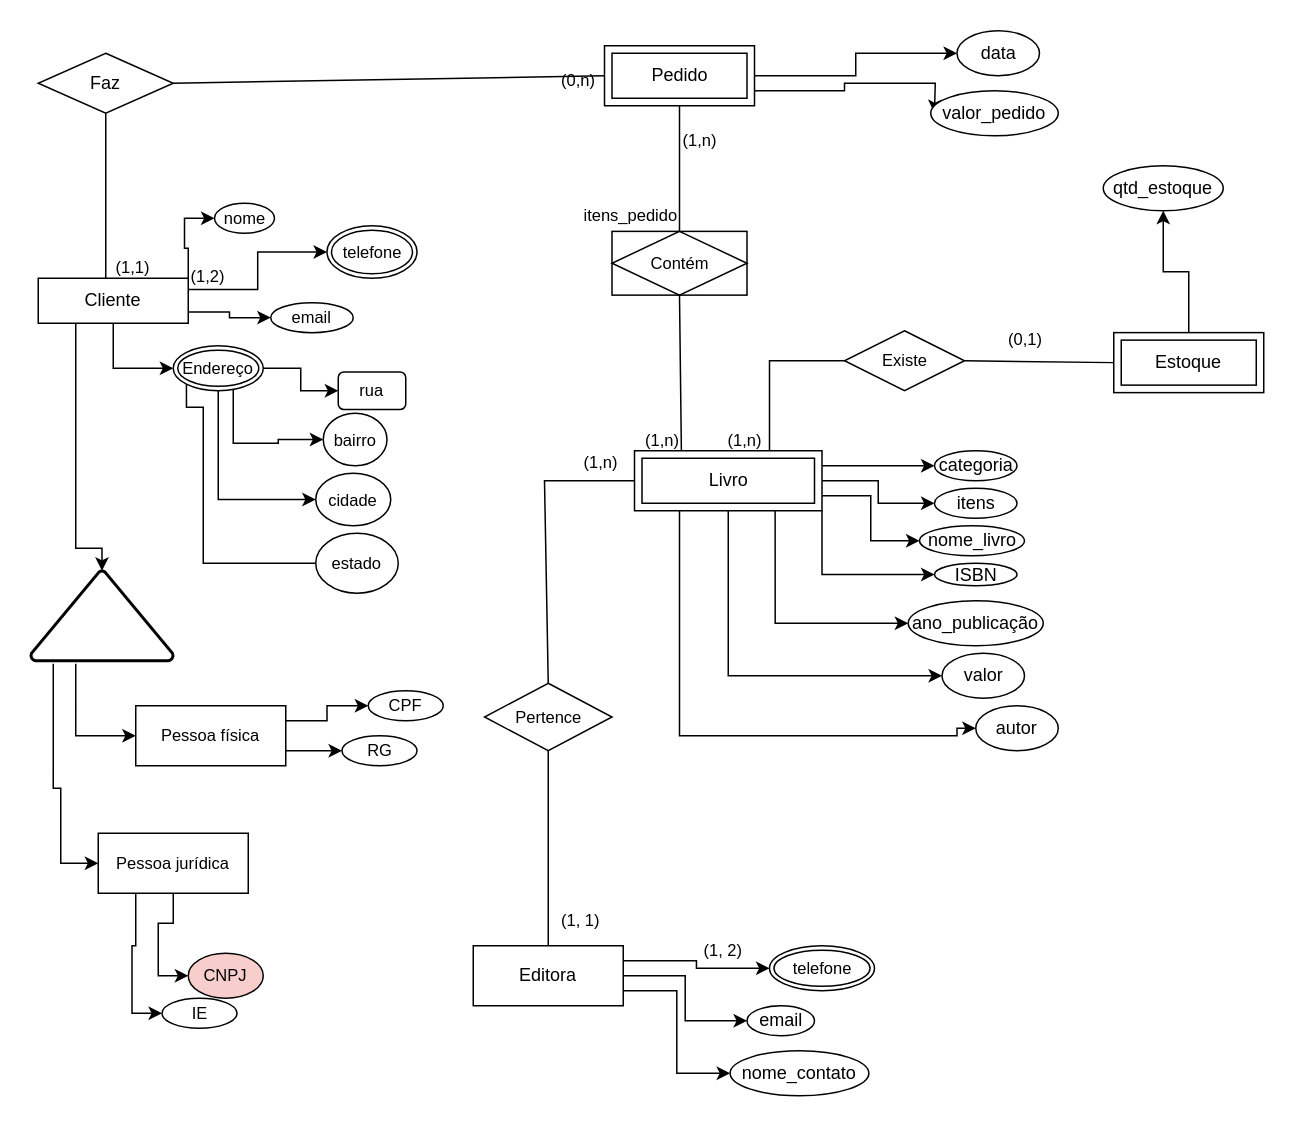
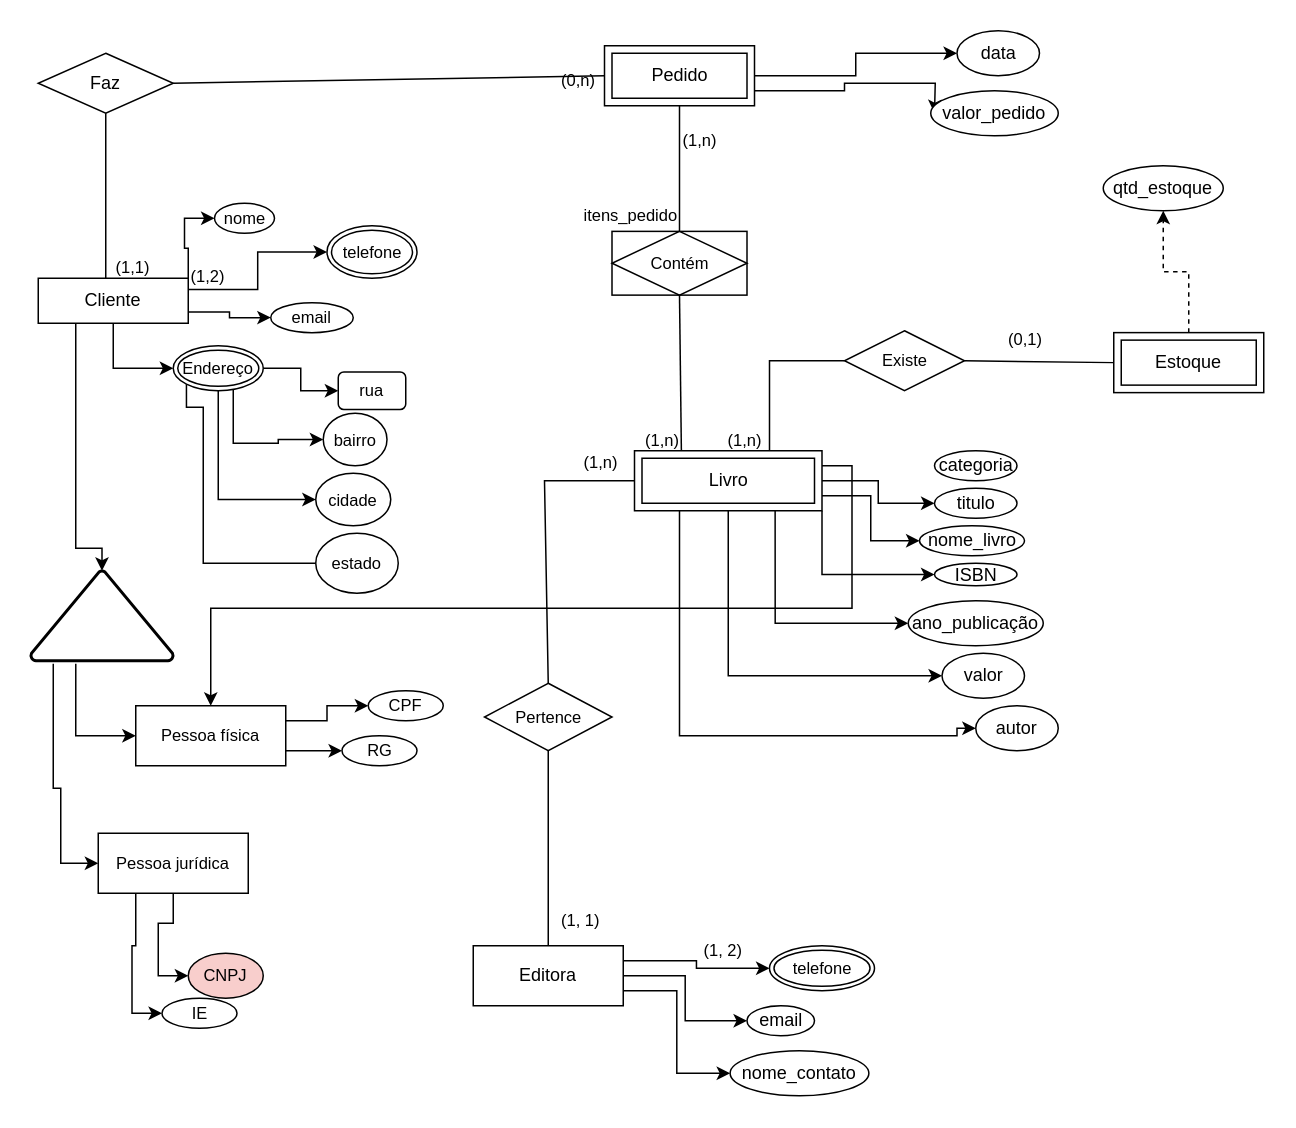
edge "Estoque" -> "qtd_estoque": style solid -> dashed
edge "Livro" -> "categoria": now "Livro" -> "Pessoa física"
node "itens": label "itens" -> "titulo"
